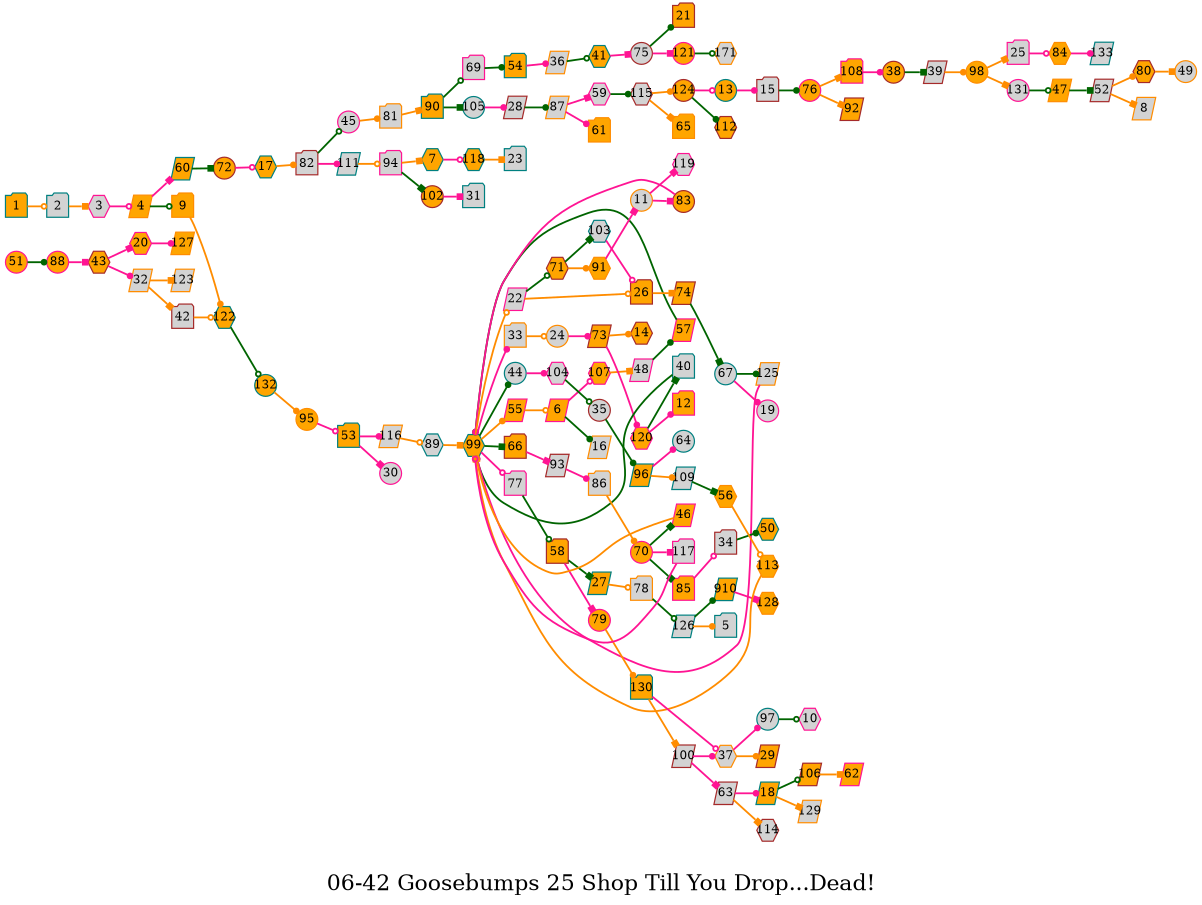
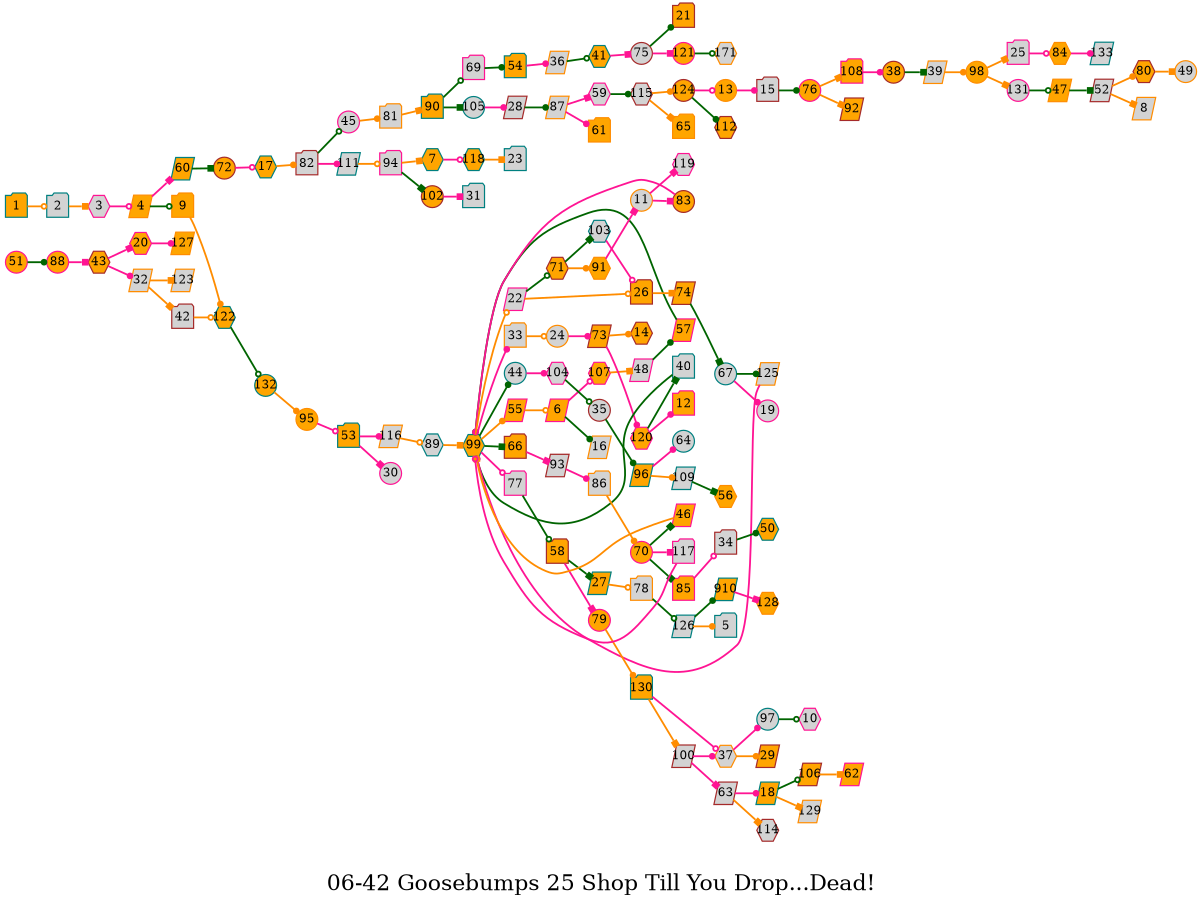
node "39": color brown -> darkorange
node "13": color teal -> darkorange
node "113": removed
